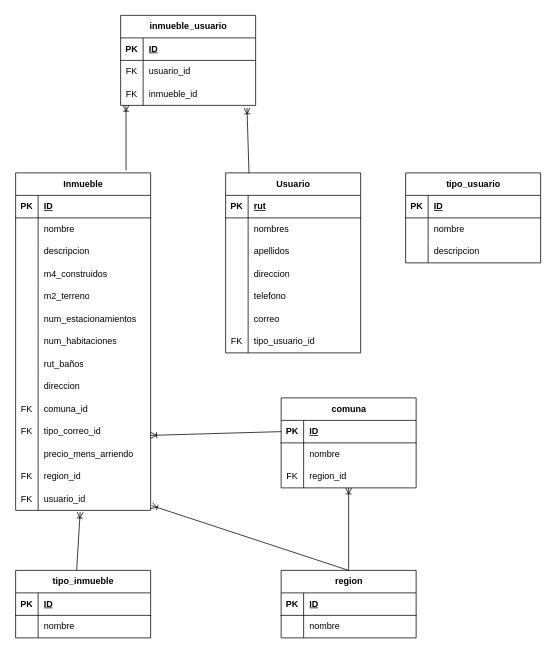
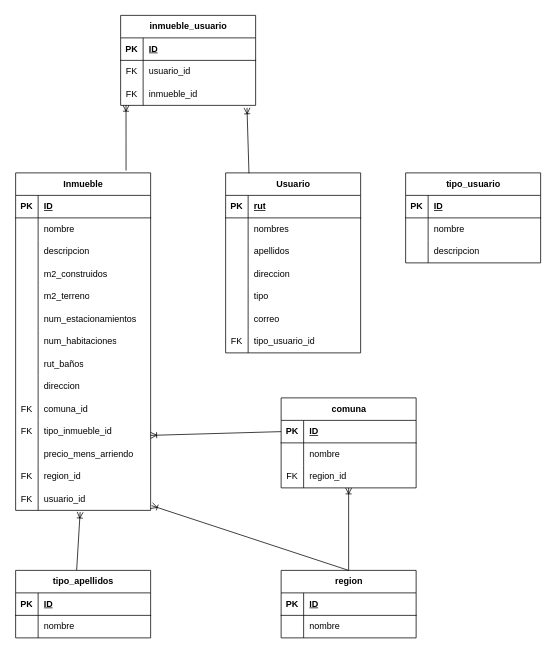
node "m4_construidos": label "m4_construidos" -> "m2_construidos"
node "telefono": label "telefono" -> "tipo"
node "tipo_correo_id": label "tipo_correo_id" -> "tipo_inmueble_id"
node "tipo_inmueble": label "tipo_inmueble" -> "tipo_apellidos"
